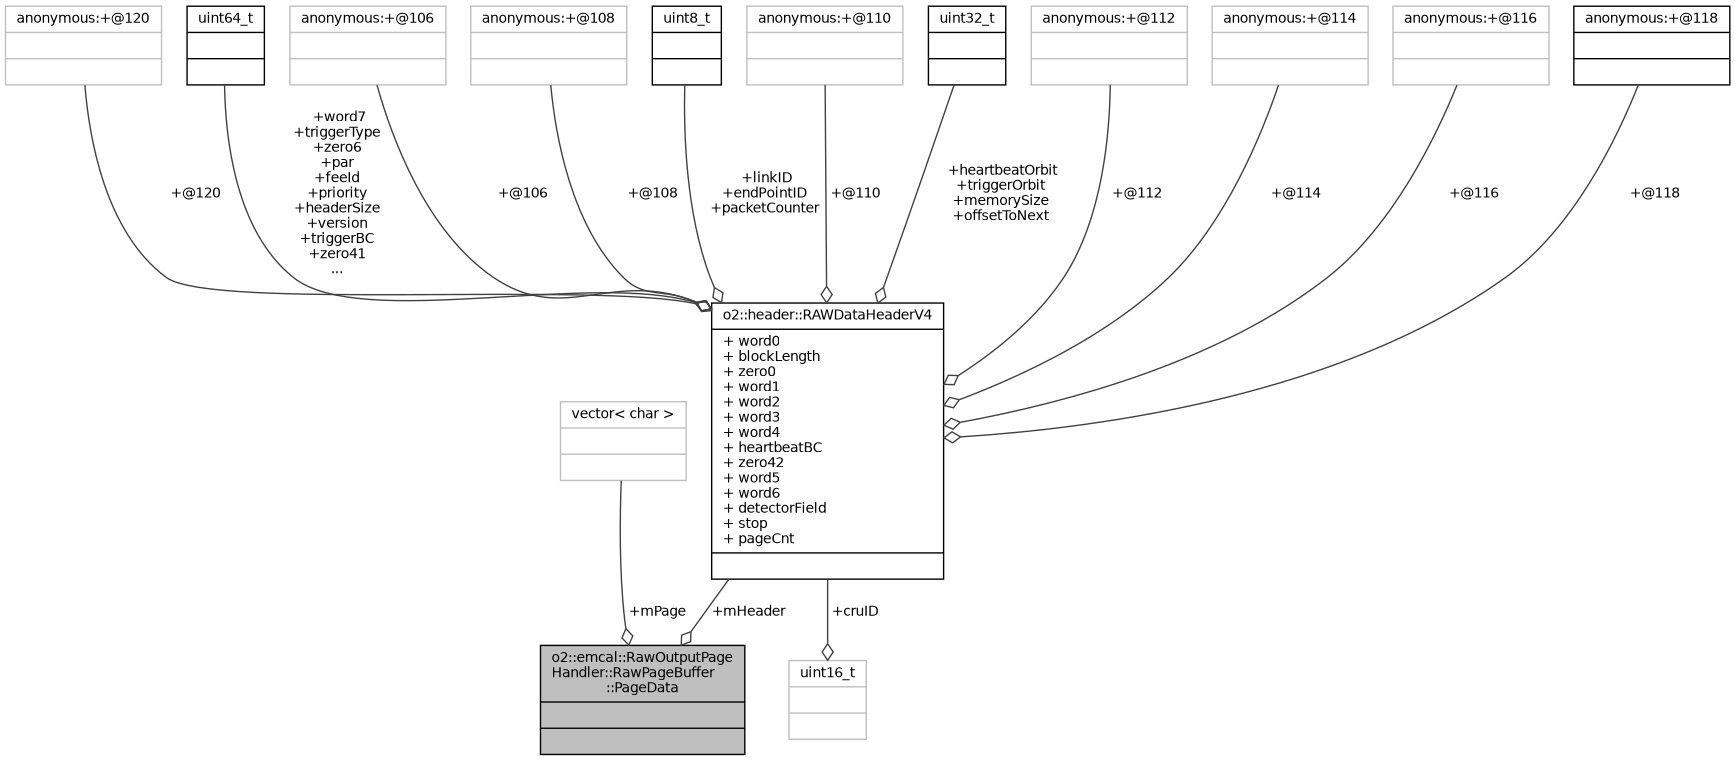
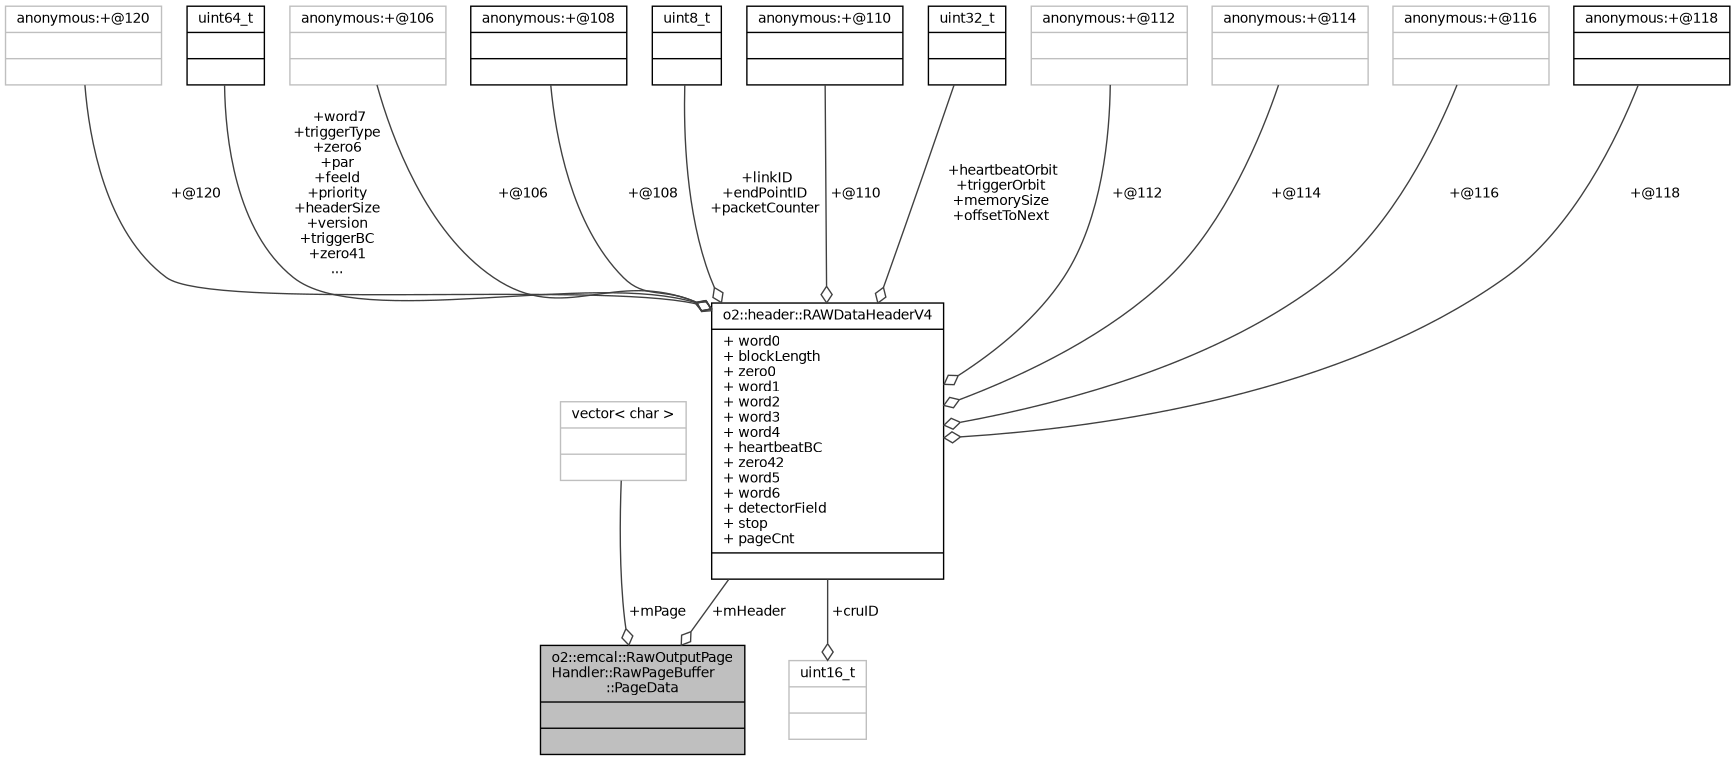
node "anonymous:+@108": color grey75 -> black
node "anonymous:+@110": color grey75 -> black
